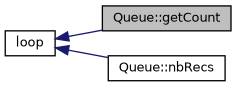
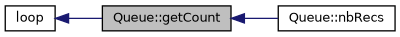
edge "Queue::nbRecs" -> "loop": now "Queue::nbRecs" -> "Queue::getCount"
